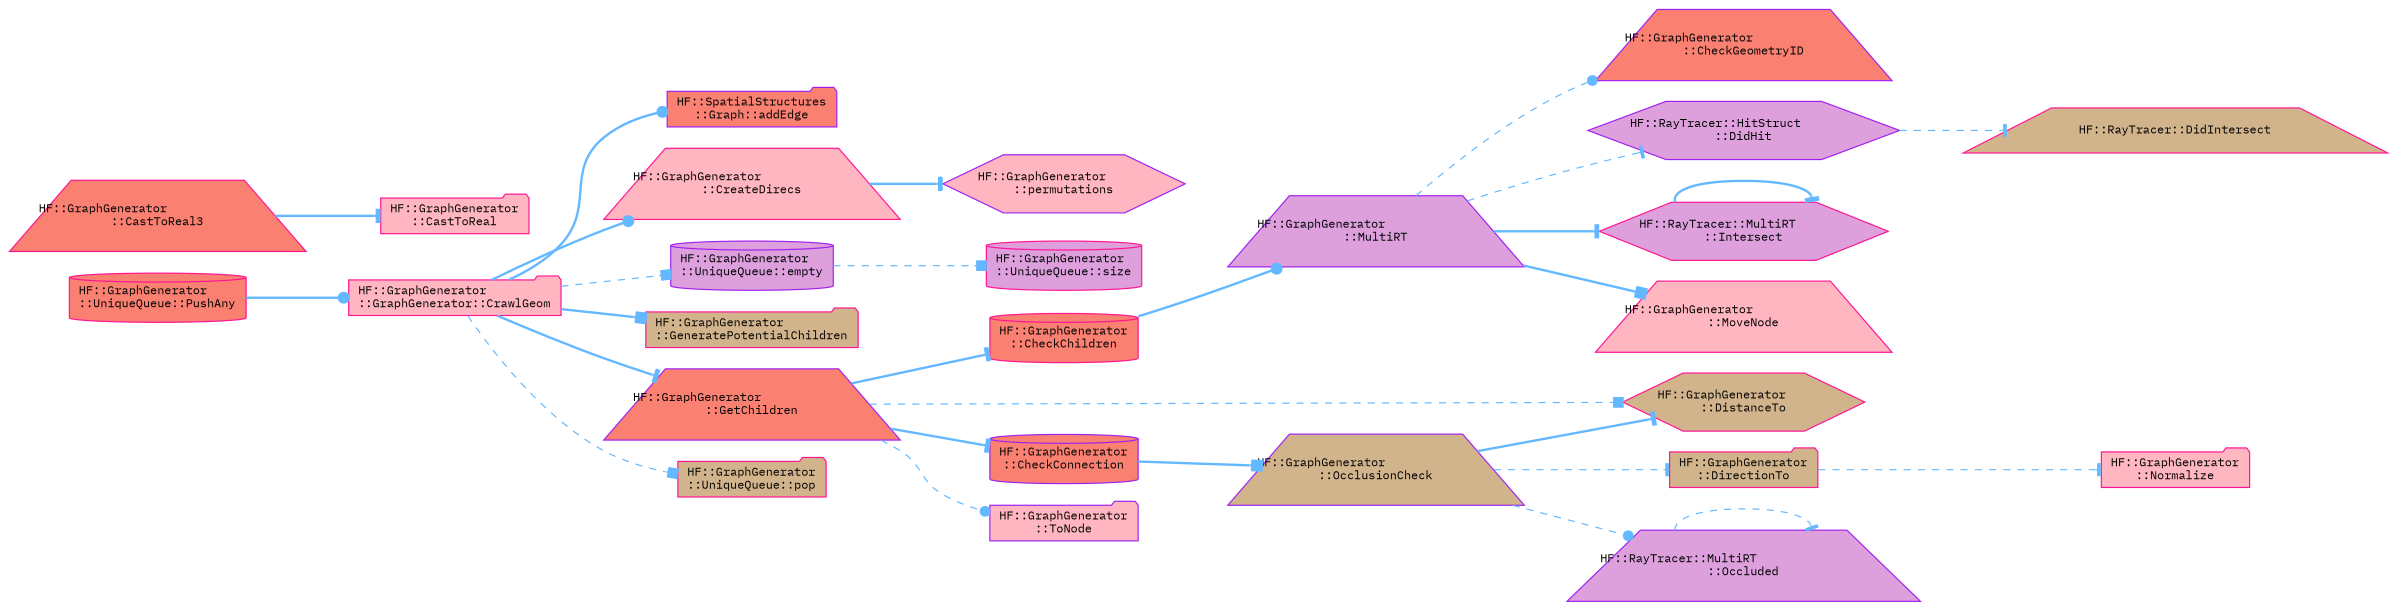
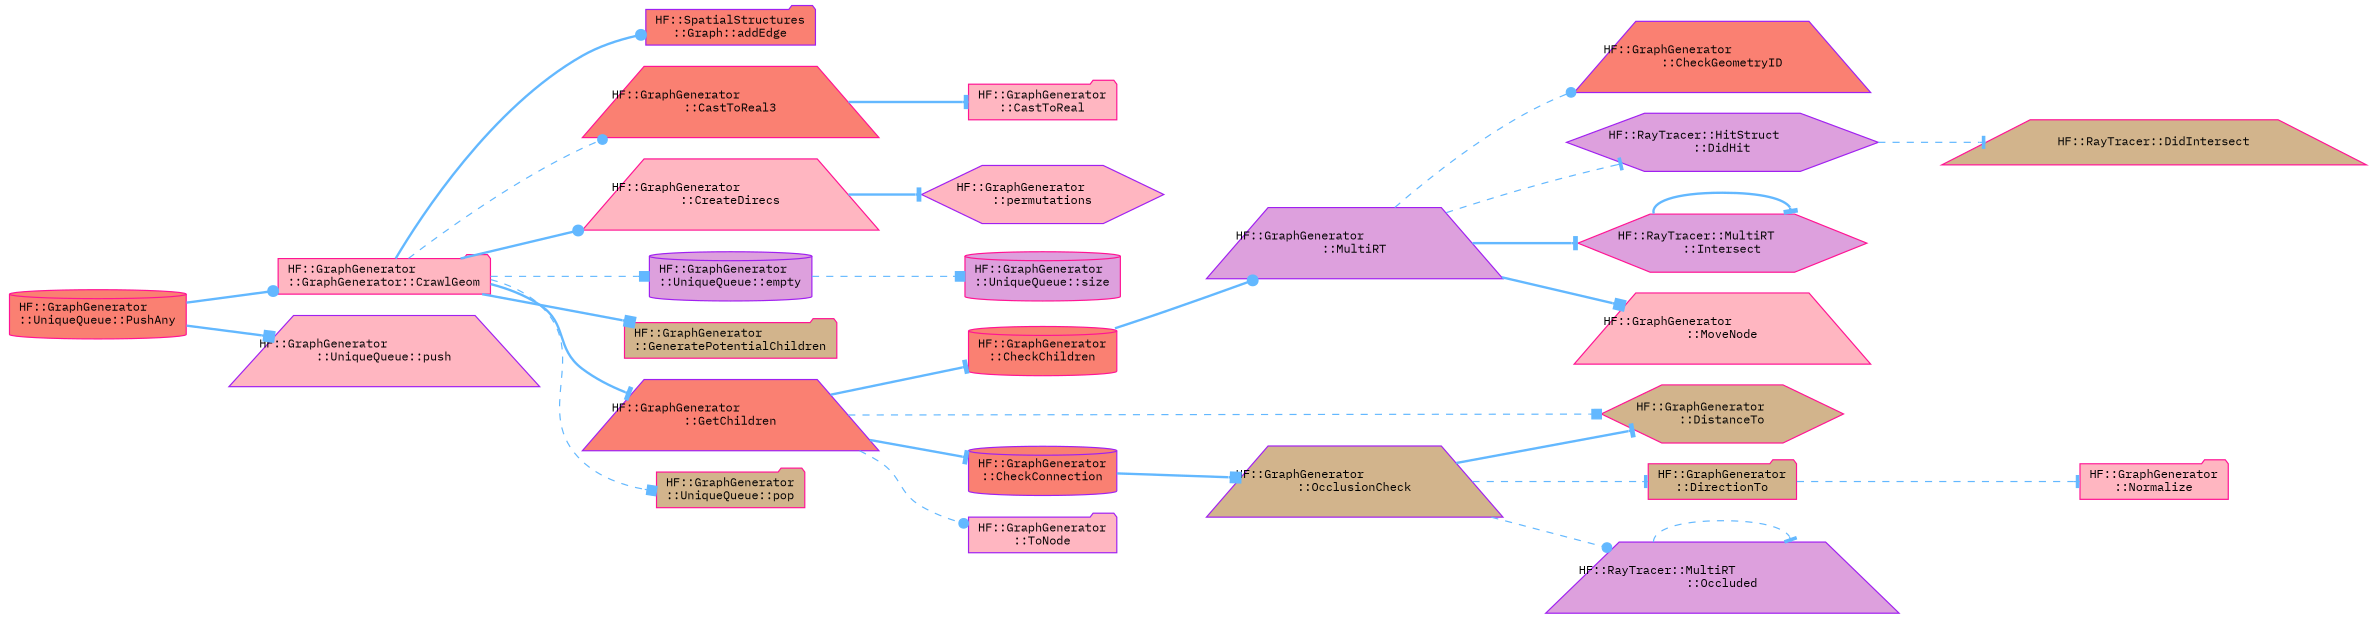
edge "HF::GraphGenerator ::GraphGenerator::CrawlGeom" -> "HF::GraphGenerator ::CastToReal3": added
node "HF::GraphGenerator ::UniqueQueue::push": added
